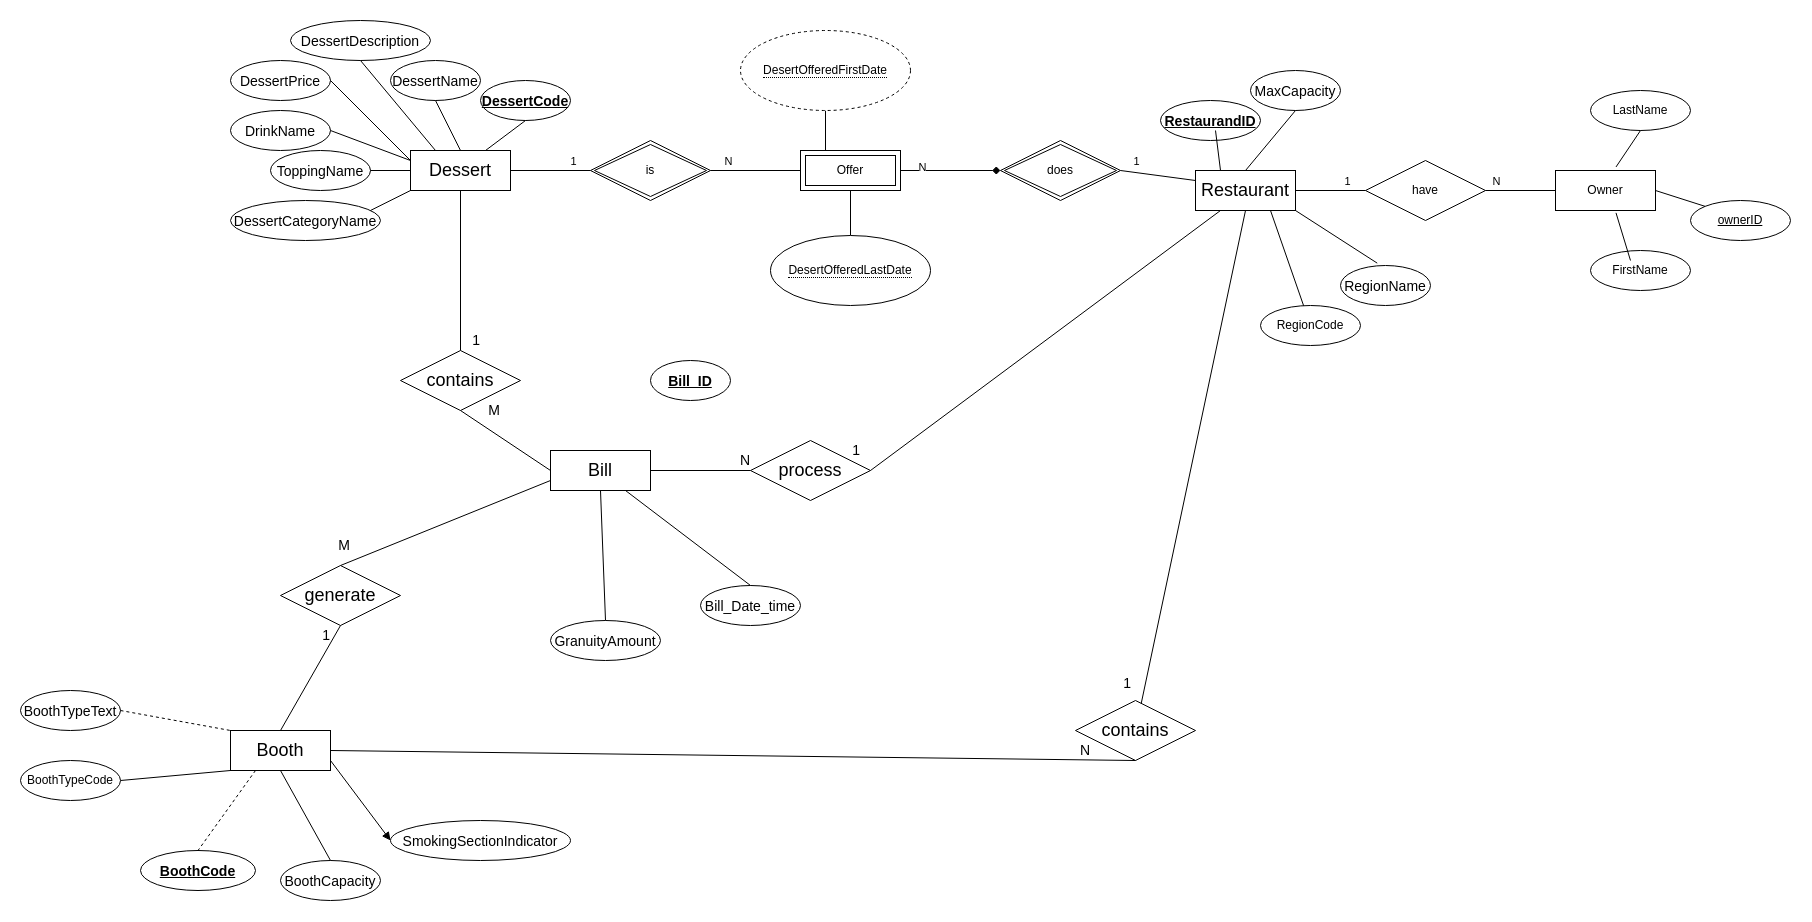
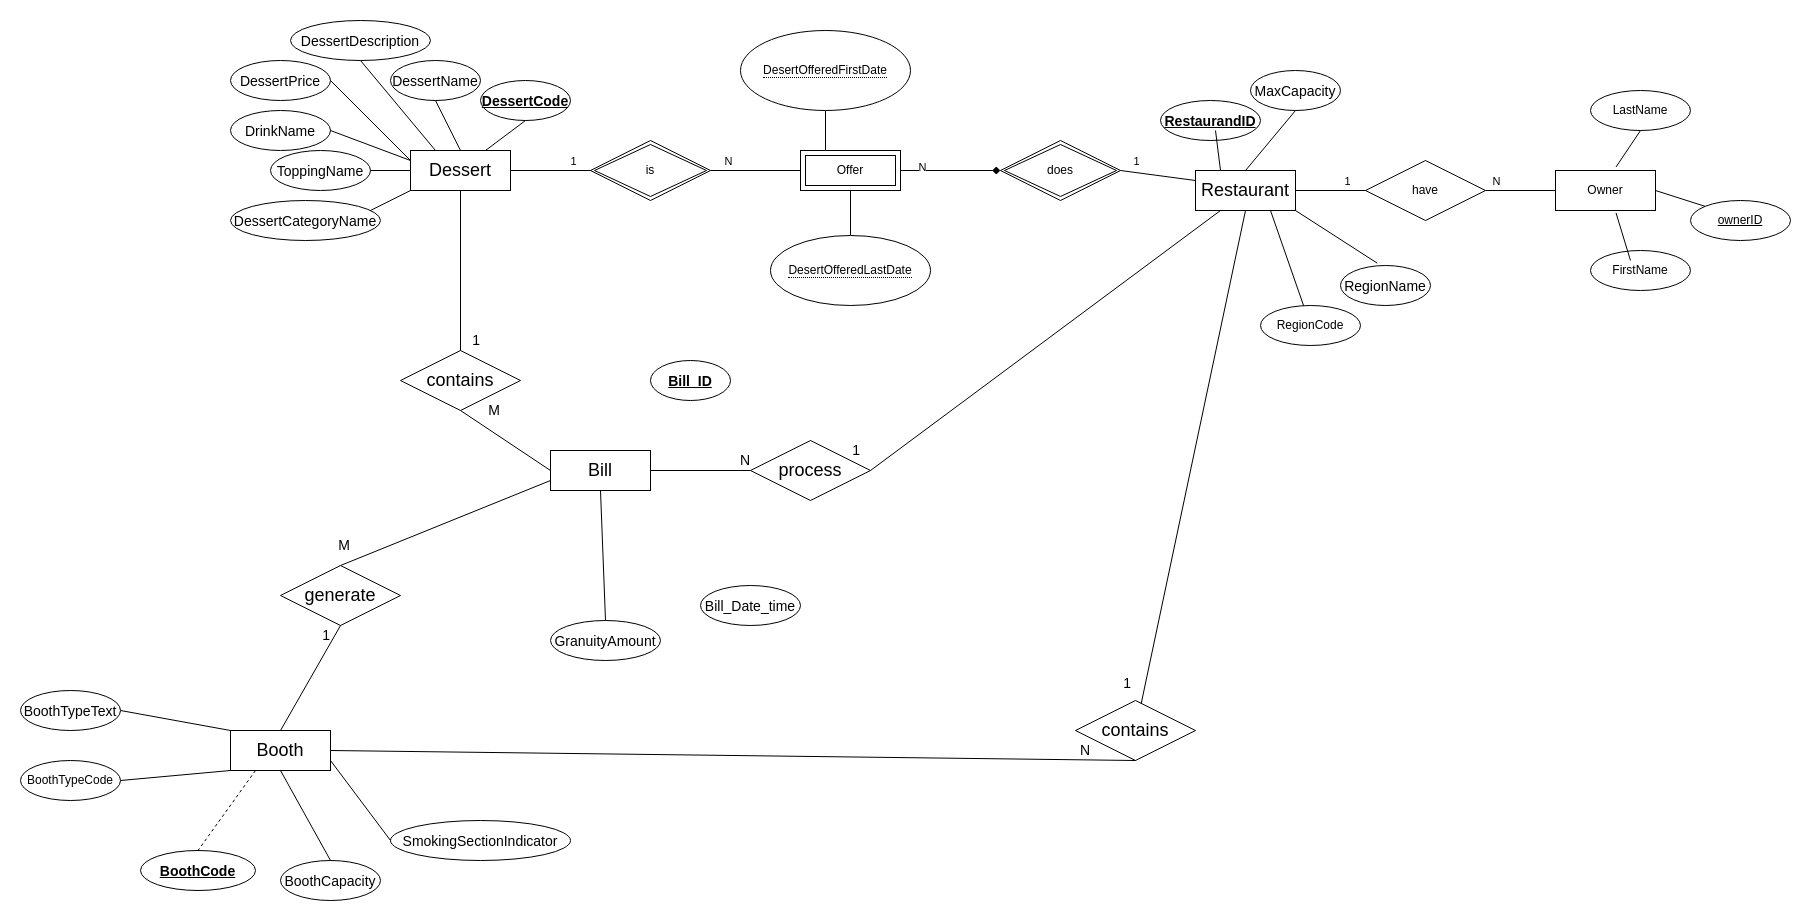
node "DesertOfferedFirstDate": style dashed -> solid
edge "Bill" -- "Bill_Date_time": removed
edge "BoothTypeText" -- "Booth": style dashed -> solid
edge "Booth" -> "SmokingSectionIndicator": arrowhead block -> none
